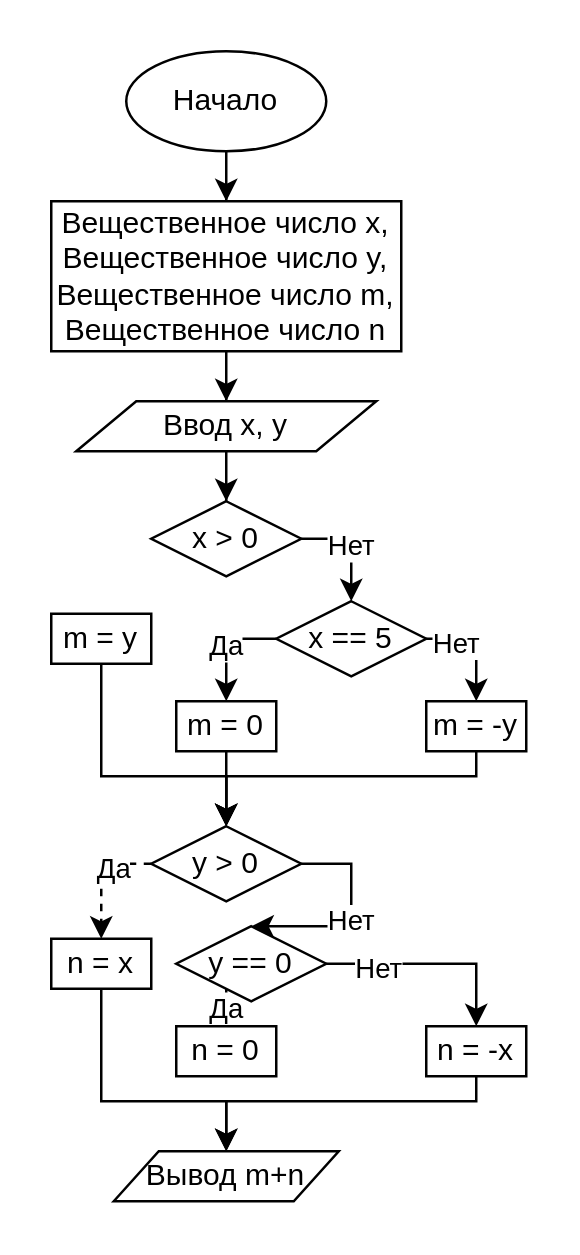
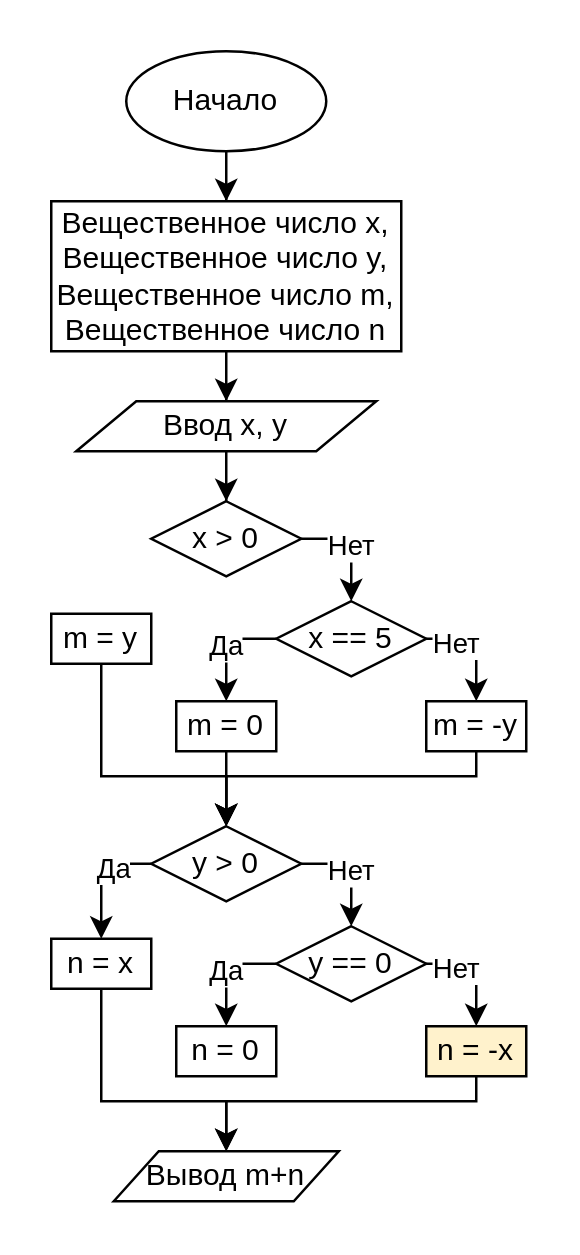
edge "y > 0" -> "n = x": style dashed -> solid
node "y == 0": moved (251, 964) -> (351, 964)
node "n = -x": fillcolor #ffffff -> #fff2cc
